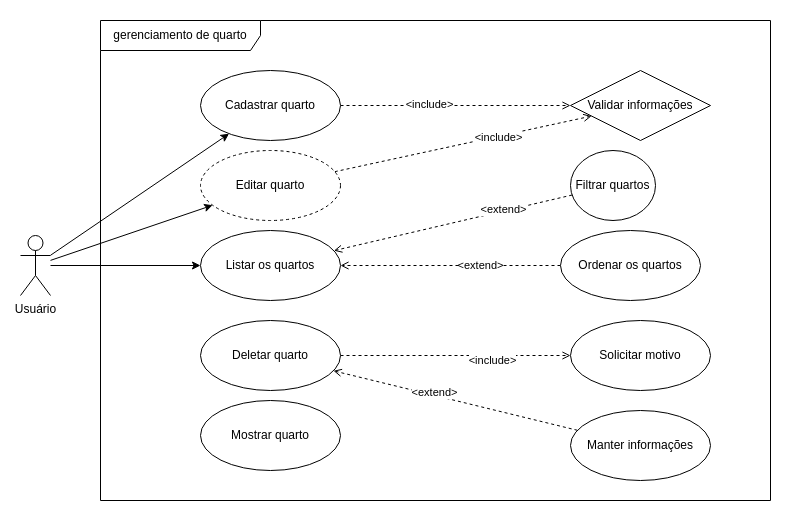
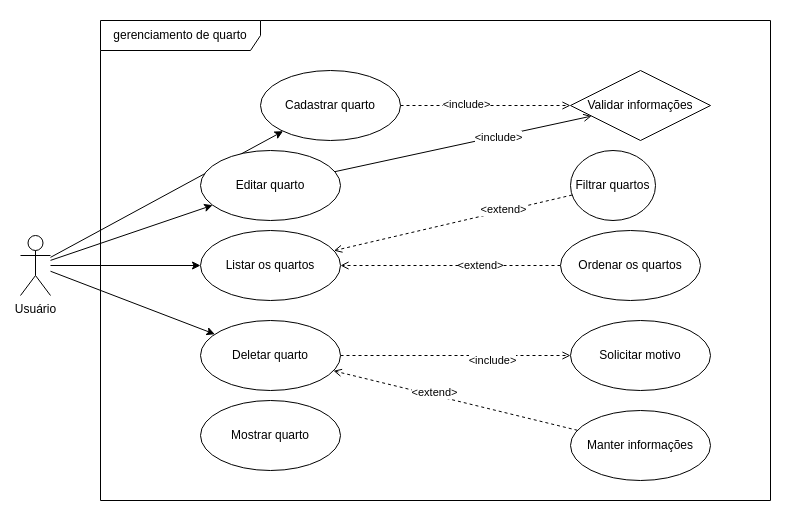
node "Cadastrar quarto": moved (271, 106) -> (331, 106)
edge "Editar quarto" -> "Validar informações": style dashed -> solid
node "Editar quarto": style dashed -> solid
edge "Usuário" -> "Deletar quarto": added
